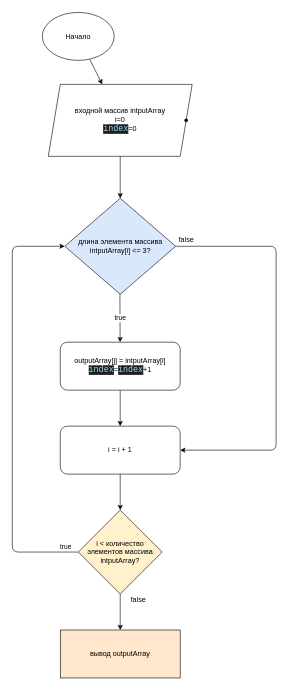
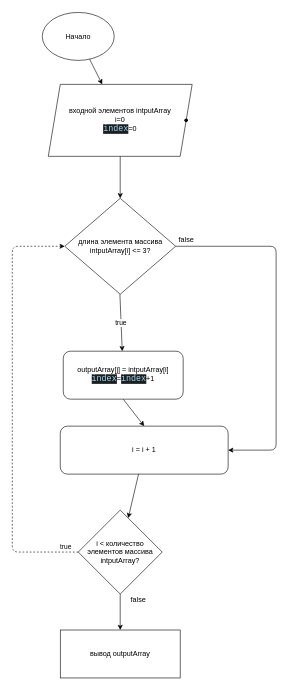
node "входной массив intputArray i=0 index=0": label "входной массив intputArray i=0 index=0" -> "входной элементов intputArray i=0 index=0"
node "длина элемента массива intputArray[i] <= 3?": fillcolor #dae8fc -> #ffffff
node "outputArray[j] = intputArray[i] index=index+1": moved (120, 366) -> (123, 375)
edge "i < количество элементов массива intputArray?" -> "длина элемента массива intputArray[i] <= 3?": style solid -> dashed
node "i = i + 1": size 120x48 -> 168x48
node "i < количество элементов массива intputArray?": fillcolor #fff2cc -> #ffffff
node "вывод outputArray": fillcolor #ffe6cc -> #ffffff
